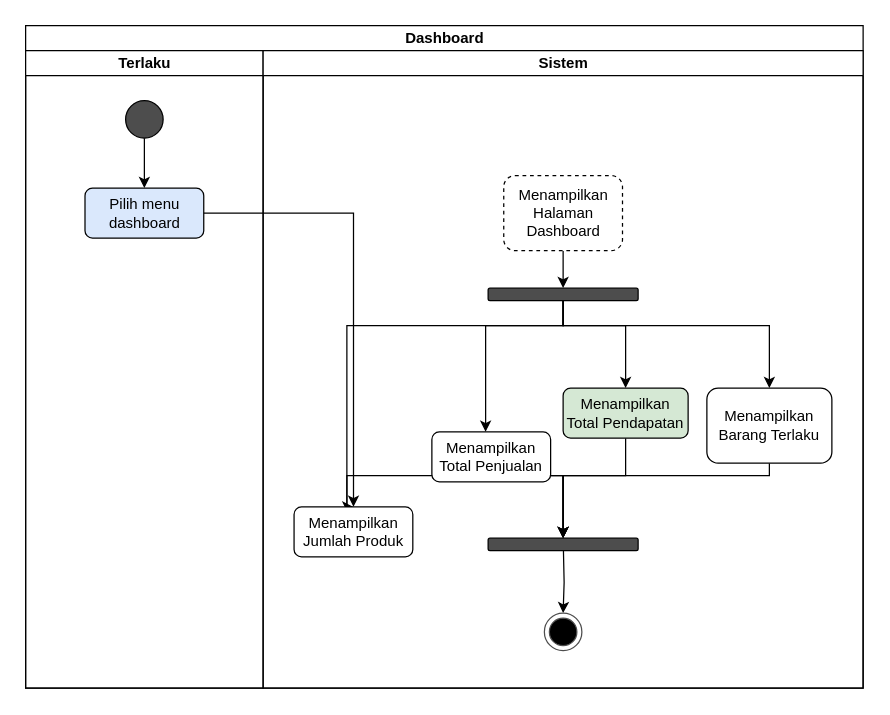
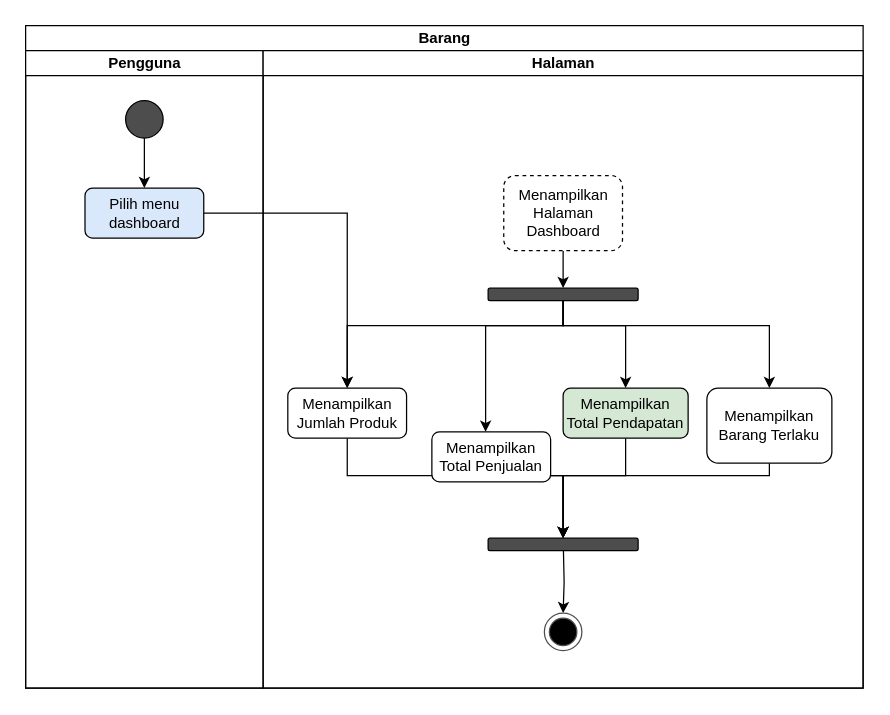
node "Dashboard": label "Dashboard" -> "Barang"
node "Terlaku": label "Terlaku" -> "Pengguna"
node "Sistem": label "Sistem" -> "Halaman"
node "Menampilkan Jumlah Produk": moved (353, 532) -> (347, 413)
